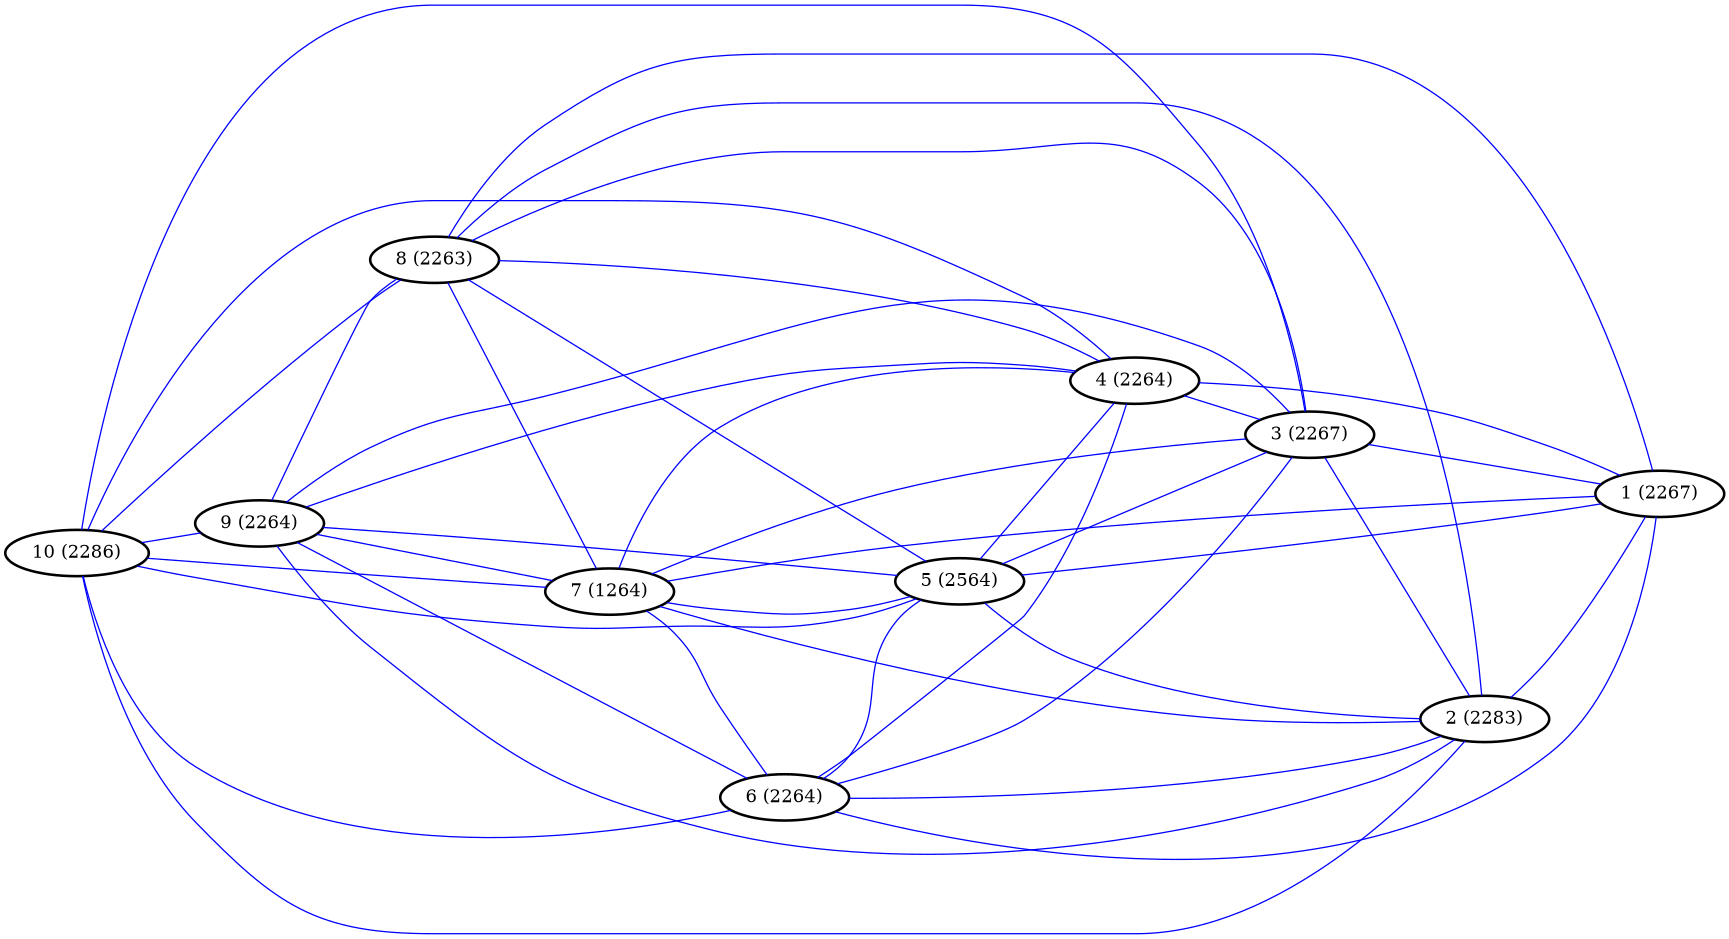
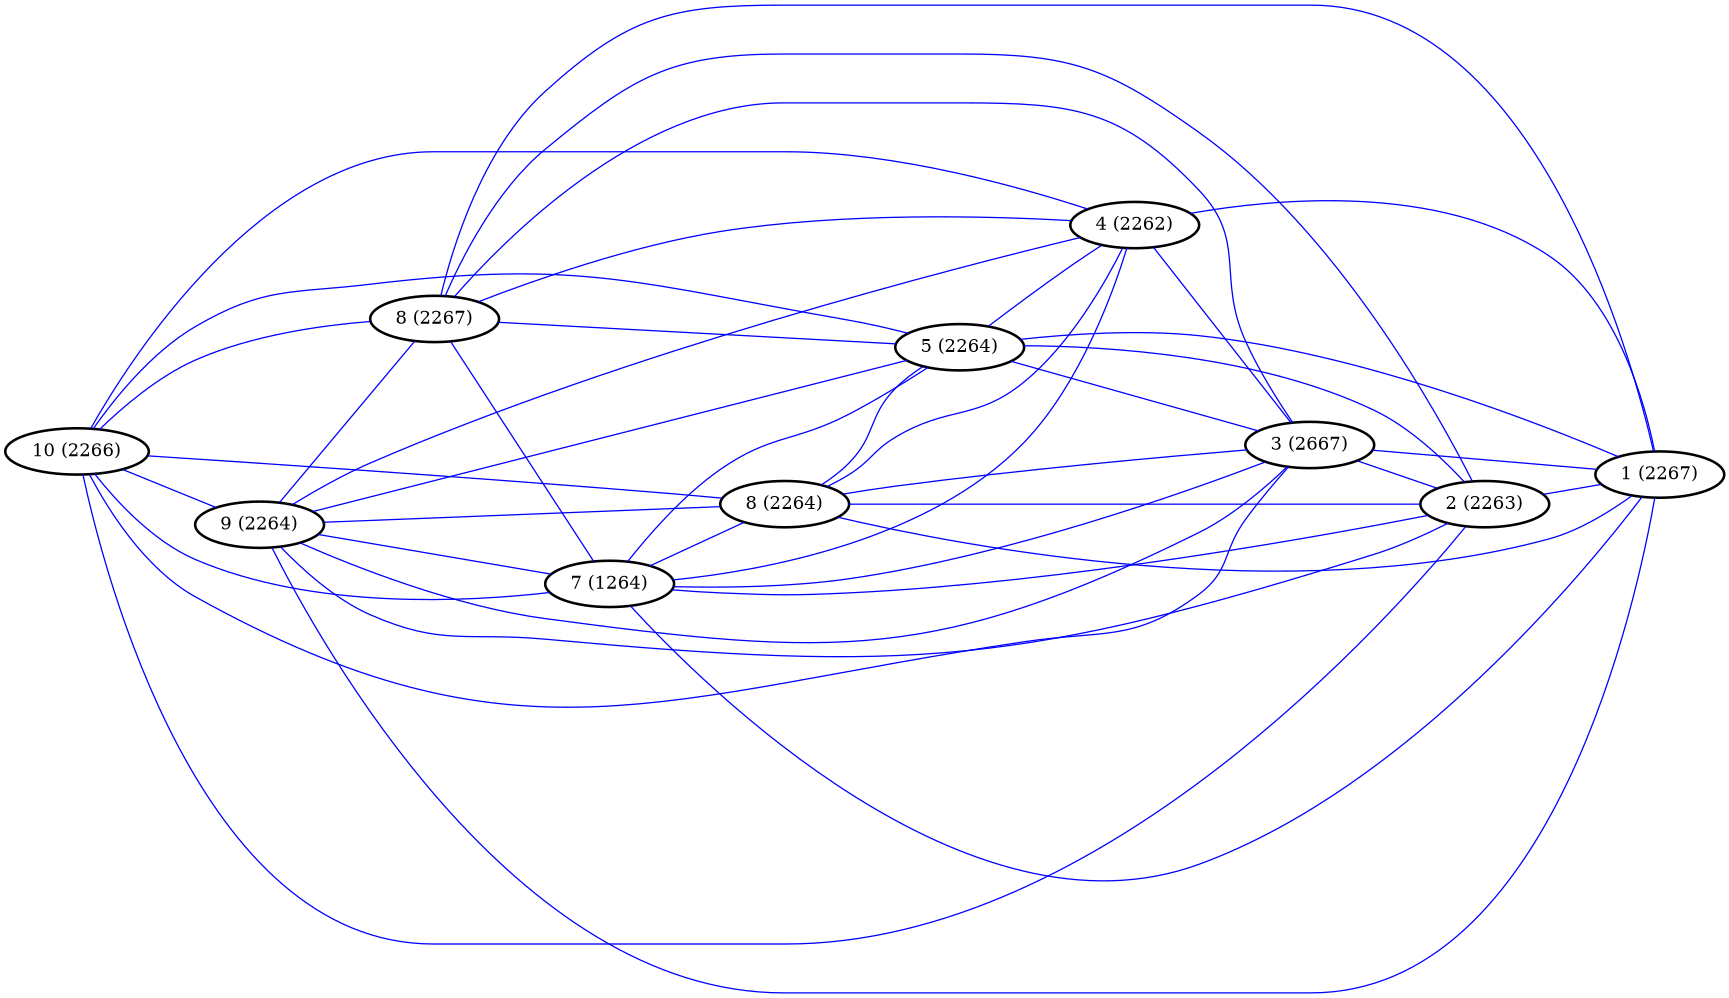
node "8 (2263)": label "8 (2263)" -> "8 (2267)"
node "4 (2264)": label "4 (2264)" -> "4 (2262)"
node "3 (2267)": label "3 (2267)" -> "3 (2667)"
node "10 (2286)": label "10 (2286)" -> "10 (2266)"
node "5 (2564)": label "5 (2564)" -> "5 (2264)"
node "2 (2283)": label "2 (2283)" -> "2 (2263)"
node "6 (2264)": label "6 (2264)" -> "8 (2264)"
edge "1 (2267)" -- "9 (2264)": added
